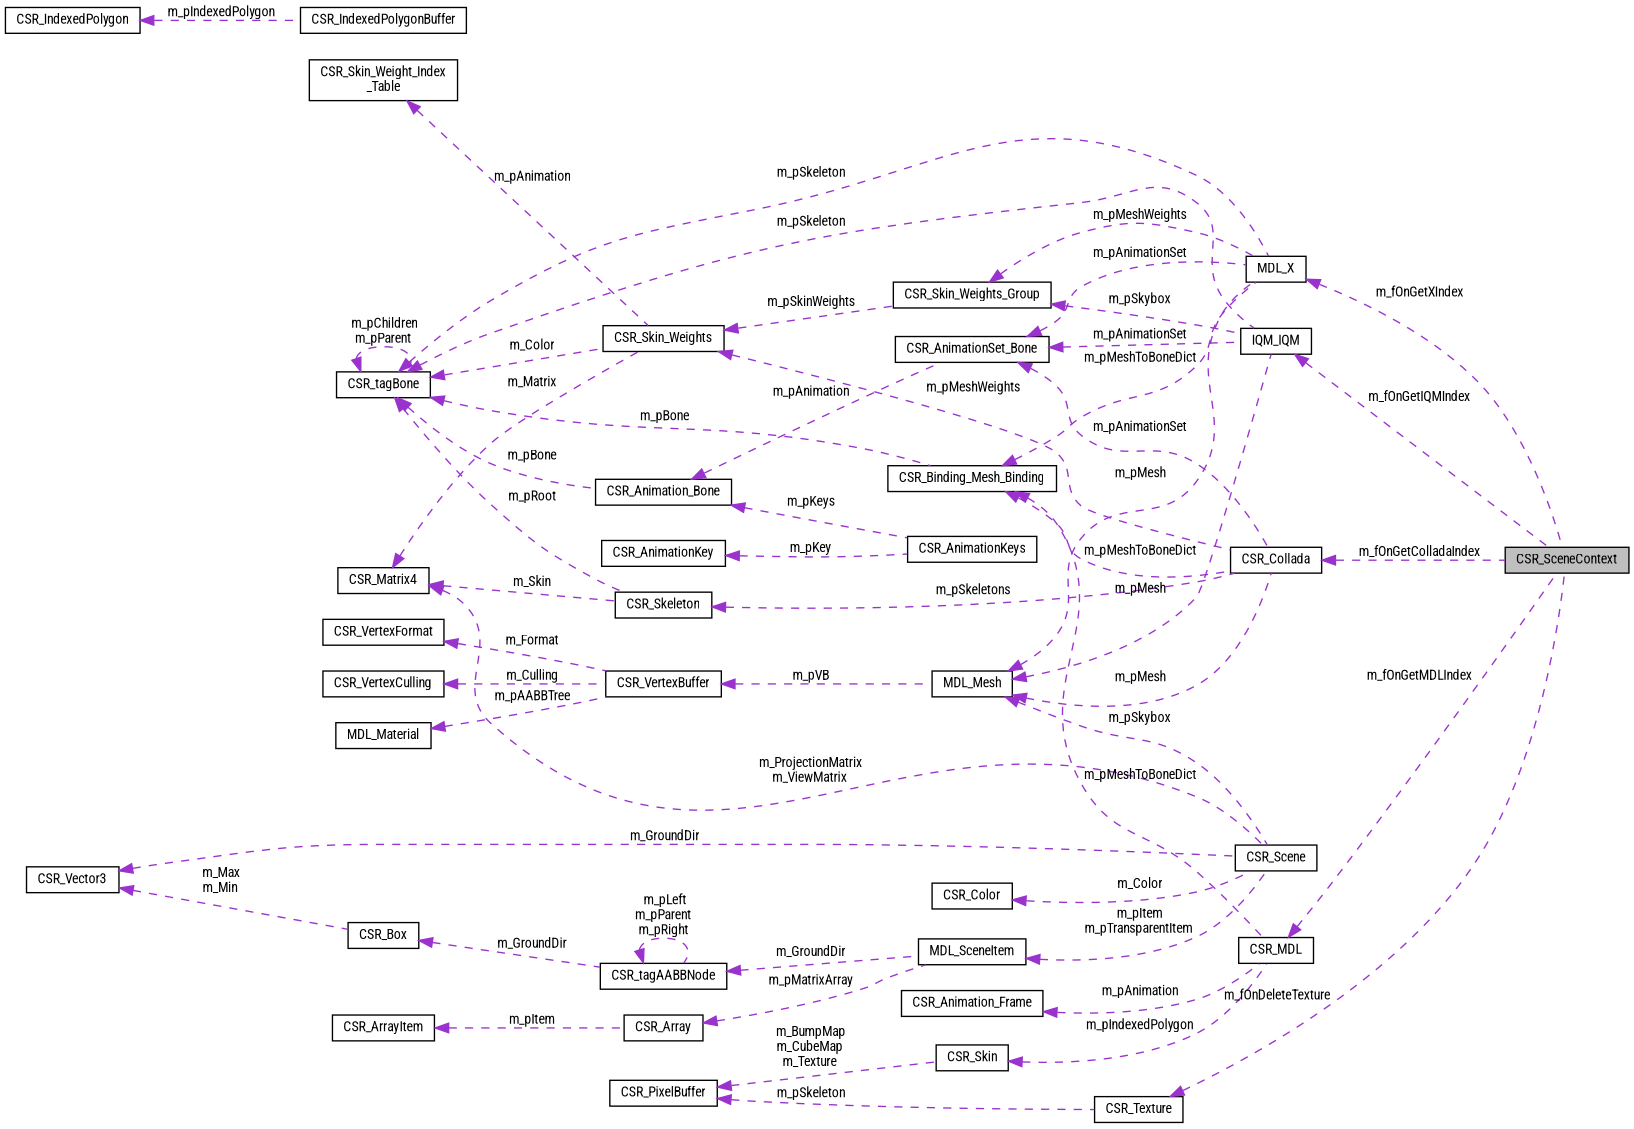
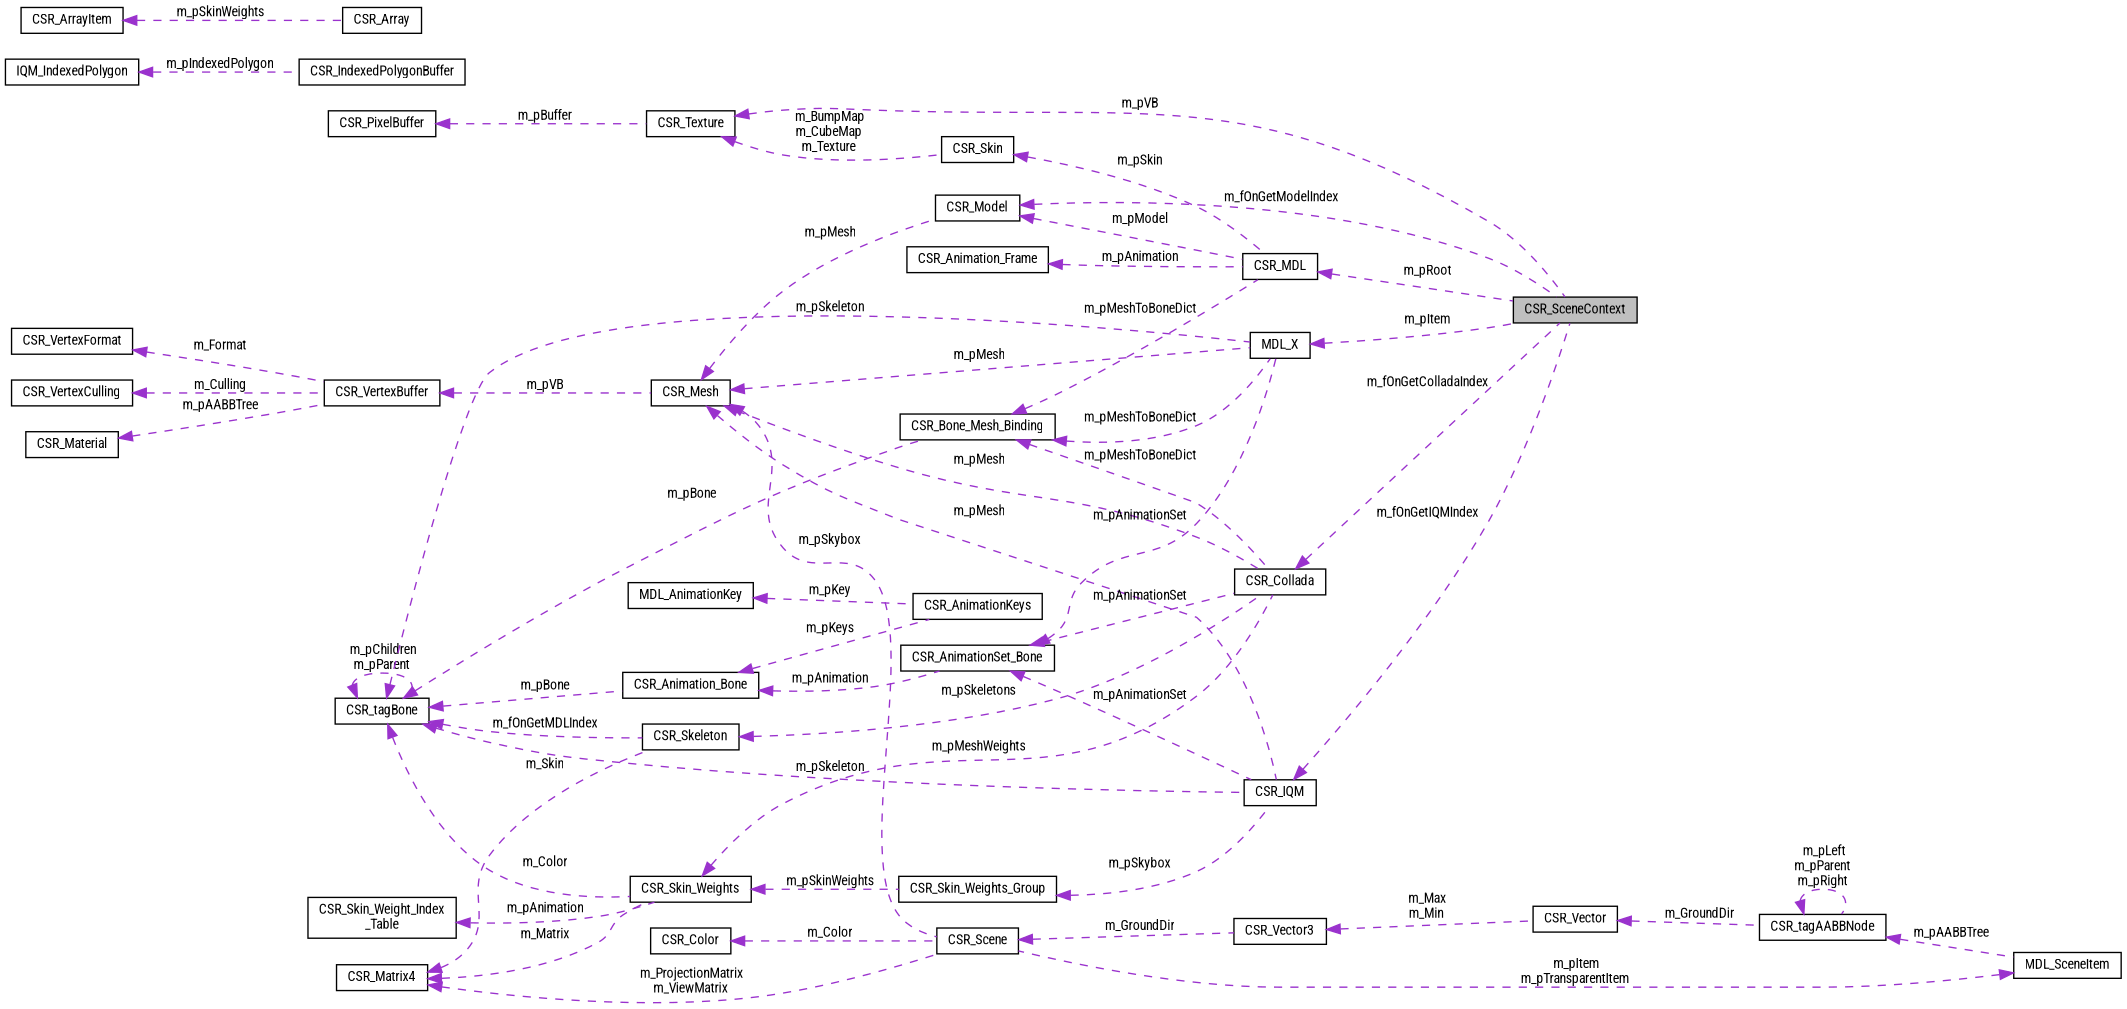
node "CSR_IndexedPolygon": label "CSR_IndexedPolygon" -> "IQM_IndexedPolygon"
node "CSR_Model": added
edge "MDL_X" -> "CSR_Skin_Weights_Group": removed, label "m_pMeshWeights"
edge "CSR_SceneContext" -> "MDL_X": label " m_fOnGetXIndex" -> " m_pItem"
node "IQM_IQM": label "IQM_IQM" -> "CSR_IQM"
node "CSR_Binding_Mesh_Binding": label "CSR_Binding_Mesh_Binding" -> "CSR_Bone_Mesh_Binding"
edge "CSR_Skeleton" -> "CSR_tagBone": label " m_pRoot" -> " m_fOnGetMDLIndex"
node "CSR_AnimationKey": label "CSR_AnimationKey" -> "MDL_AnimationKey"
edge "CSR_SceneContext" -> "CSR_MDL": label " m_fOnGetMDLIndex" -> " m_pRoot"
node "MDL_Mesh": label "MDL_Mesh" -> "CSR_Mesh"
node "MDL_Material": label "MDL_Material" -> "CSR_Material"
edge "CSR_Scene" -> "CSR_Vector3": reversed
node "CSR_Box": label "CSR_Box" -> "CSR_Vector"
edge "MDL_SceneItem" -> "CSR_tagAABBNode": label " m_GroundDir" -> " m_pAABBTree"
edge "CSR_SceneContext" -> "CSR_Texture": label " m_fOnDeleteTexture" -> " m_pVB"
edge "MDL_SceneItem" -> "CSR_Array": removed, label "m_pMatrixArray"
edge "CSR_Array" -> "CSR_ArrayItem": label " m_pItem" -> " m_pSkinWeights"
edge "CSR_MDL" -> "CSR_Skin": label " m_pIndexedPolygon" -> " m_pSkin"
edge "CSR_Skin" -> "CSR_PixelBuffer": now "CSR_Skin" -> "CSR_Texture"
edge "CSR_Texture" -> "CSR_PixelBuffer": label " m_pSkeleton" -> " m_pBuffer"
